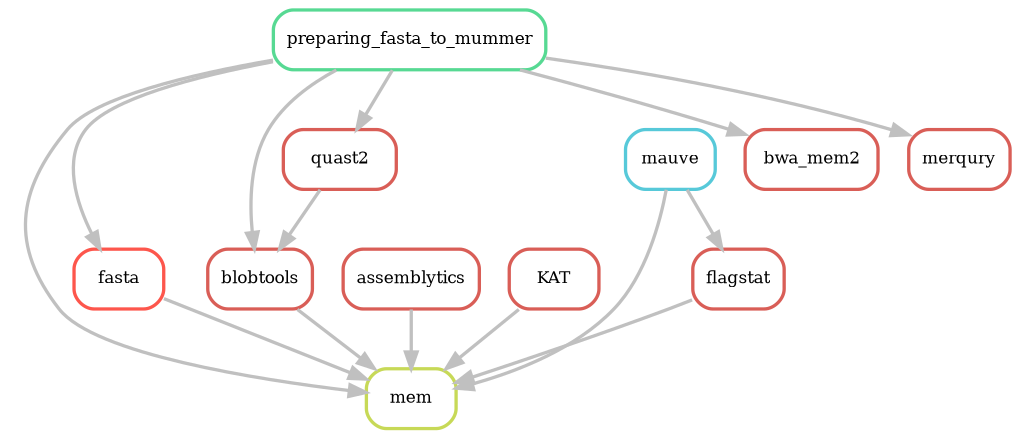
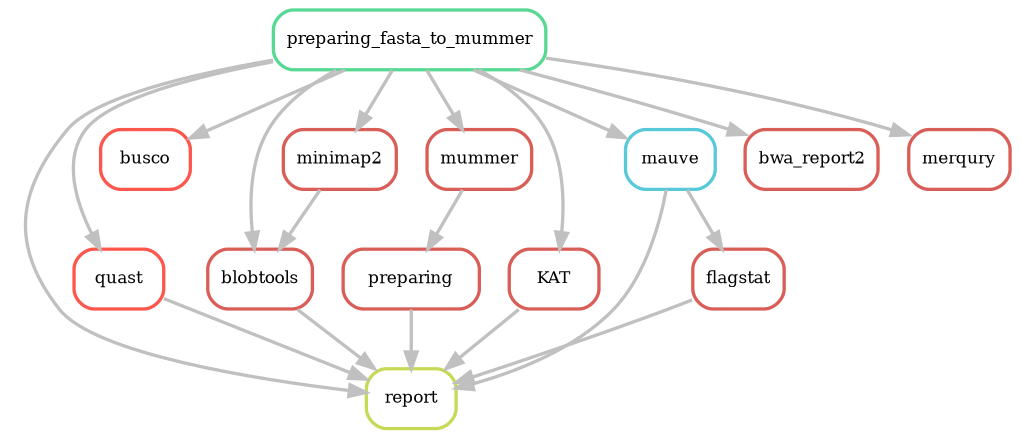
edge "preparing_fasta_to_mummer" -> "mauve": added
edge "preparing_fasta_to_mummer" -> "KAT": added
node "busco": added
node "quast2": label "quast2" -> "minimap2"
node "mummer": added
node "bwa_mem2": label "bwa_mem2" -> "bwa_report2"
node "fasta": label "fasta" -> "quast"
node "assemblytics": label "assemblytics" -> "preparing"
node "mem": label "mem" -> "report"
